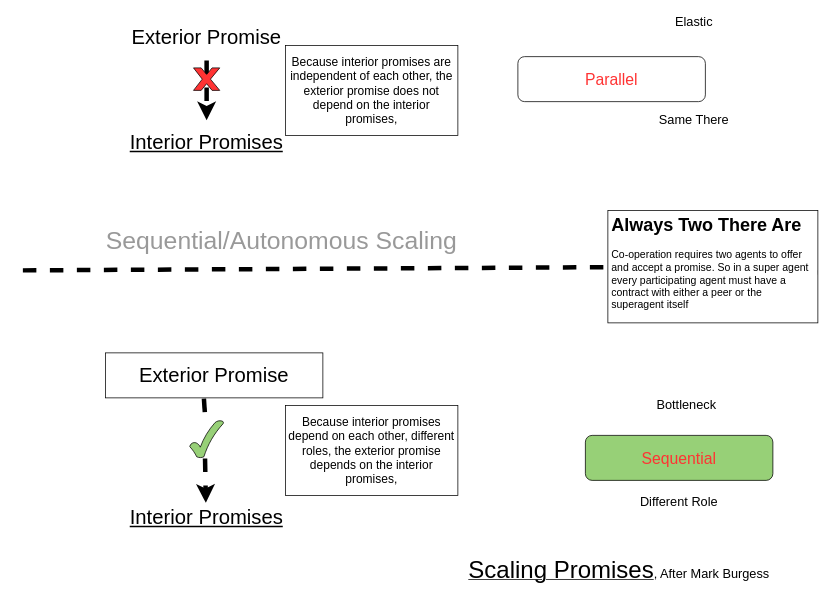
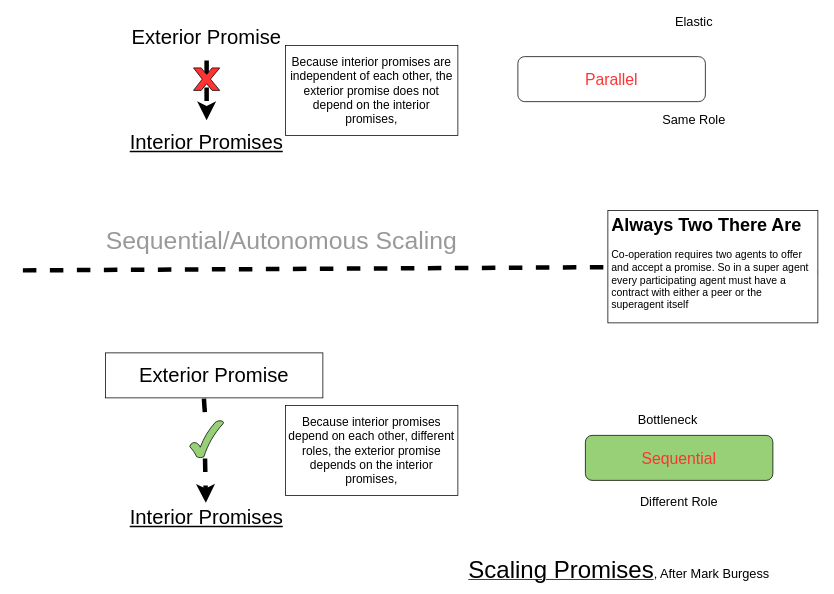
node "Same There": label "Same There" -> "Same Role"
node "Bottleneck": moved (687, 405) -> (668, 420)
